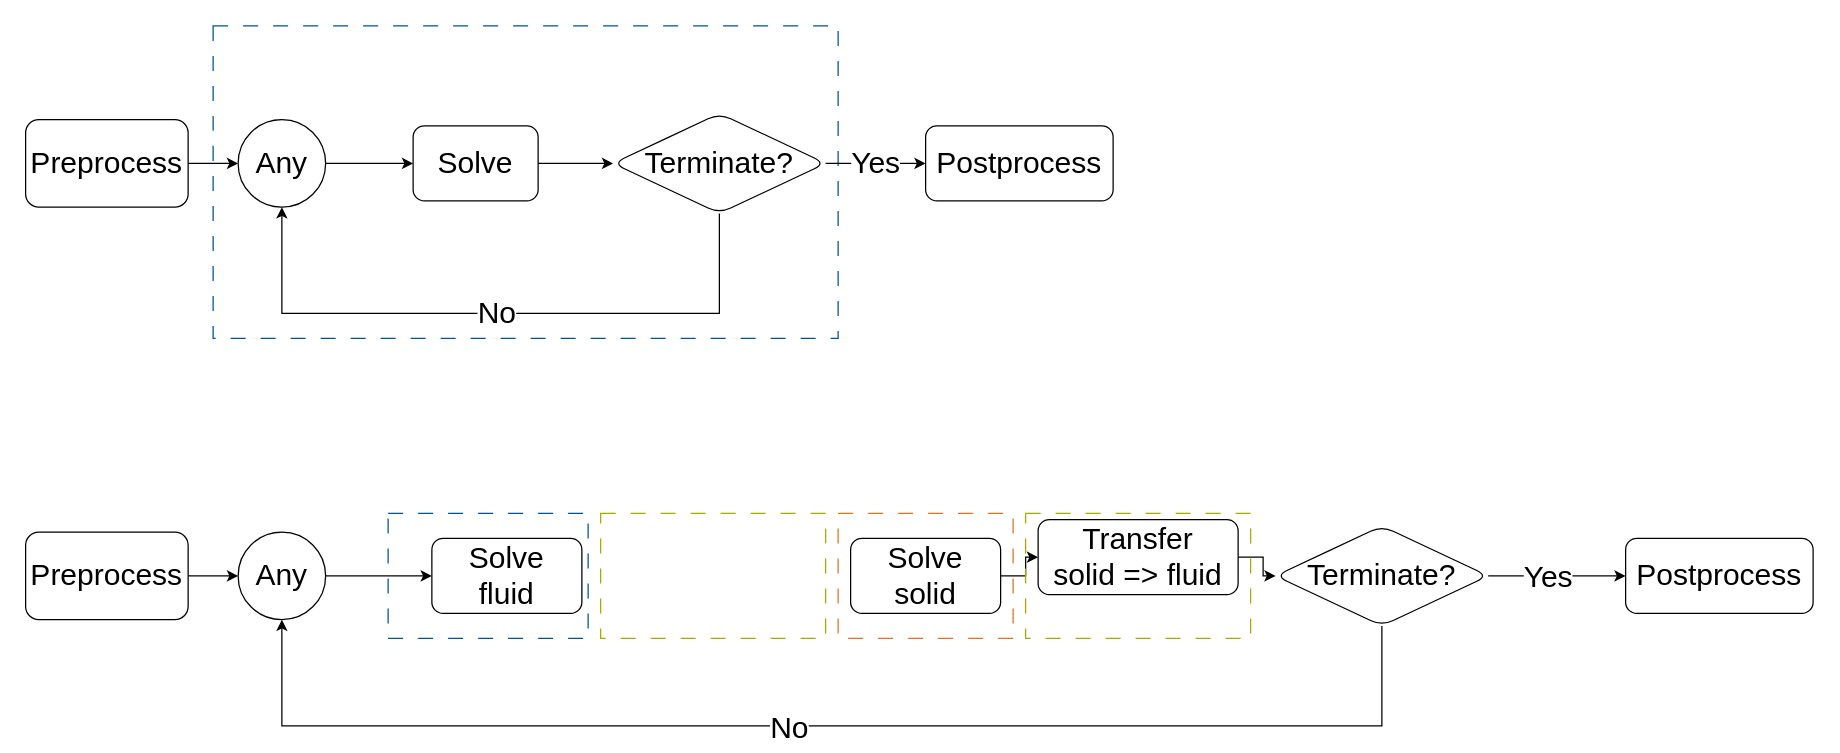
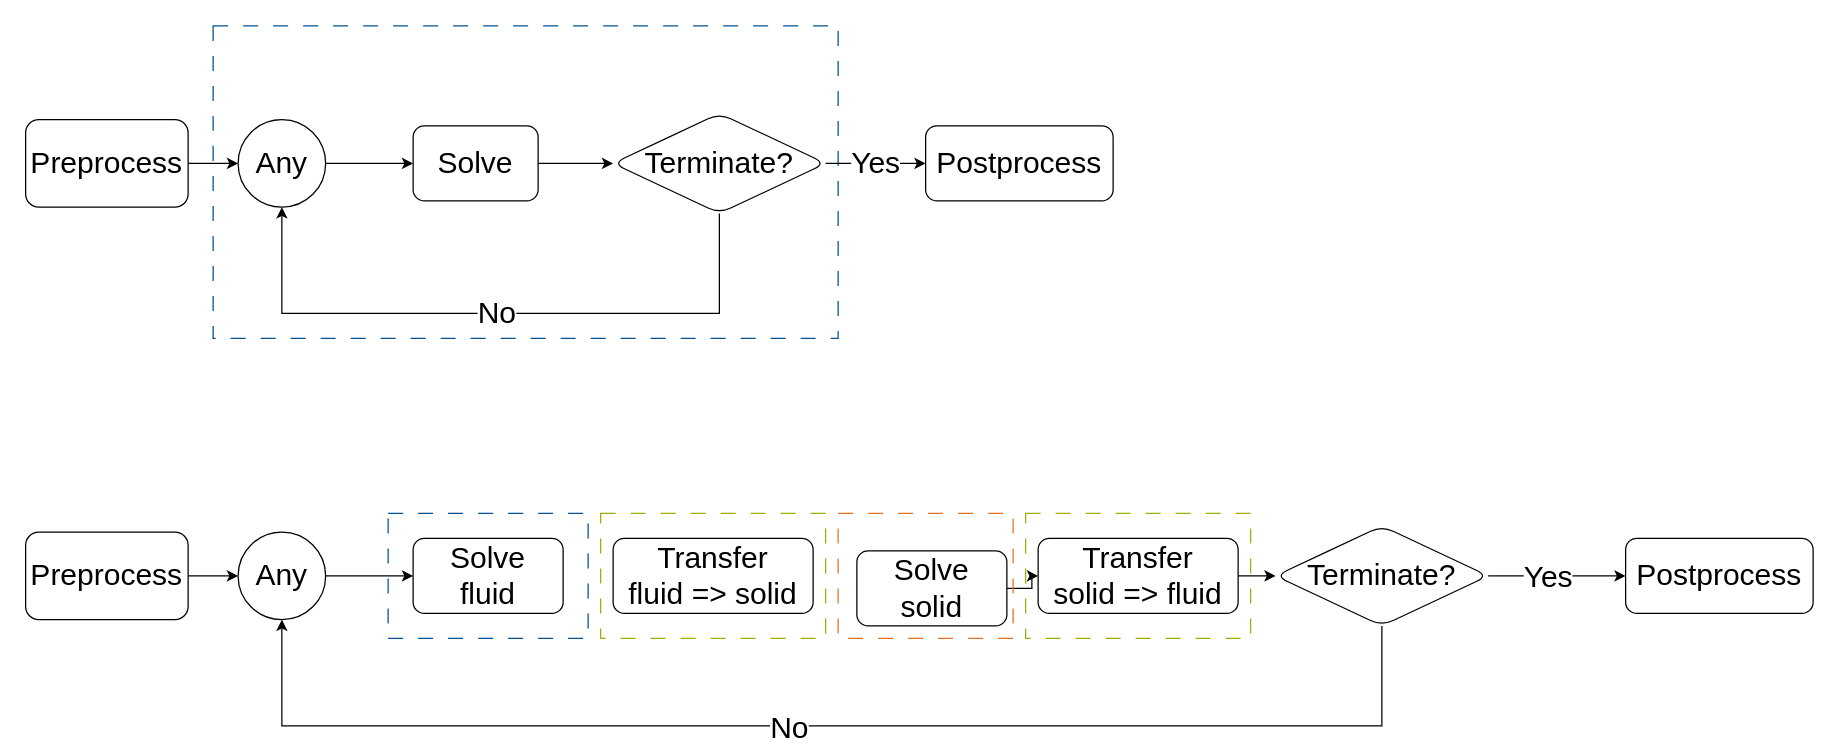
node "Transfer solid => fluid": moved (1138, 557) -> (1138, 576)
node "Solve fluid": moved (507, 576) -> (488, 576)
node "Transfer fluid => solid": added
node "Solve solid": moved (926, 576) -> (932, 588)
